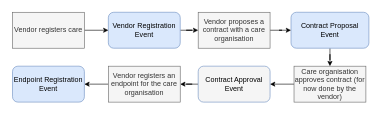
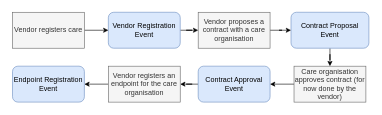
node "Contract Approval Event": fillcolor #f5f5f5 -> #dae8fc
